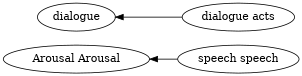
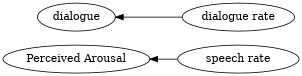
node "dialogue acts": label "dialogue acts" -> "dialogue rate"
node "Arousal Arousal": label "Arousal Arousal" -> "Perceived Arousal"
node "speech speech": label "speech speech" -> "speech rate"
